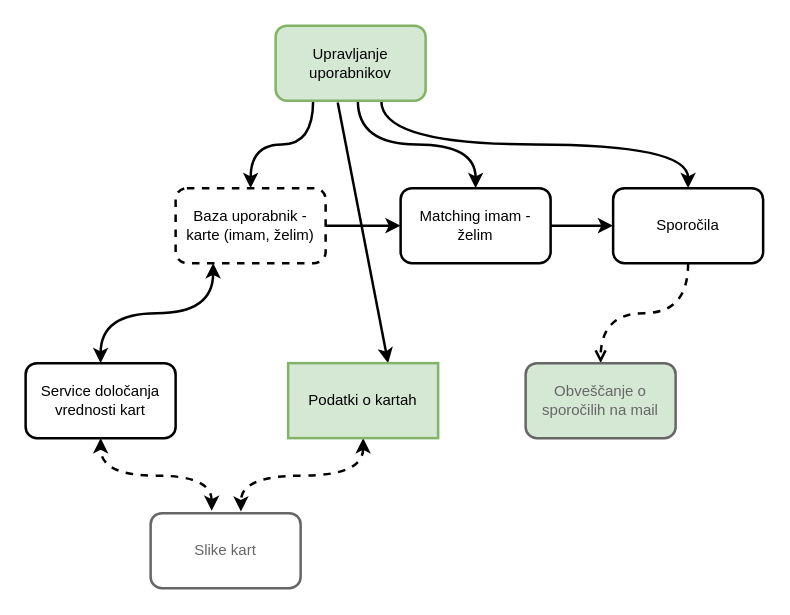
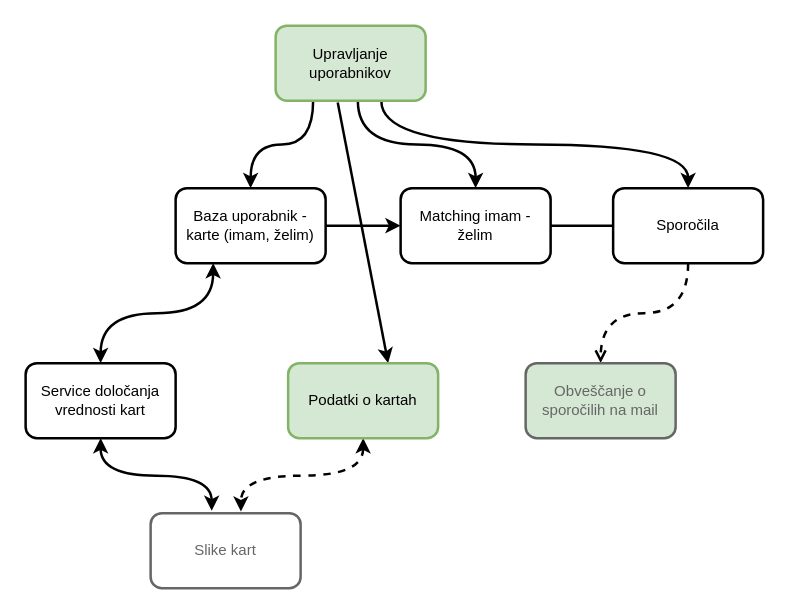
node "Baza uporabnik - karte (imam, želim)": style dashed -> solid
edge "Matching imam - želim" -> "Sporočila": arrowhead classic -> none
node "Podatki o kartah": shape rectangle -> rounded rectangle
edge "Service določanja vrednosti kart" -- "Slike kart": style dashed -> solid
